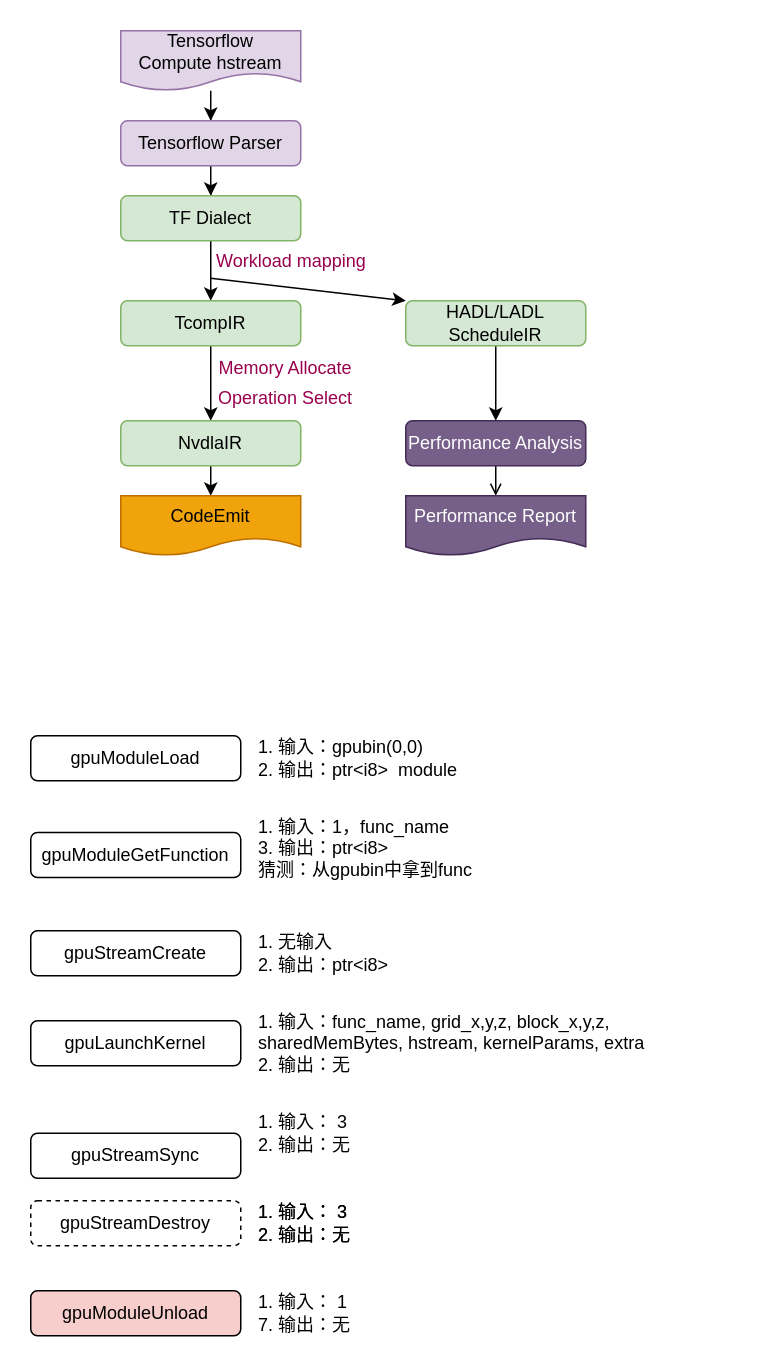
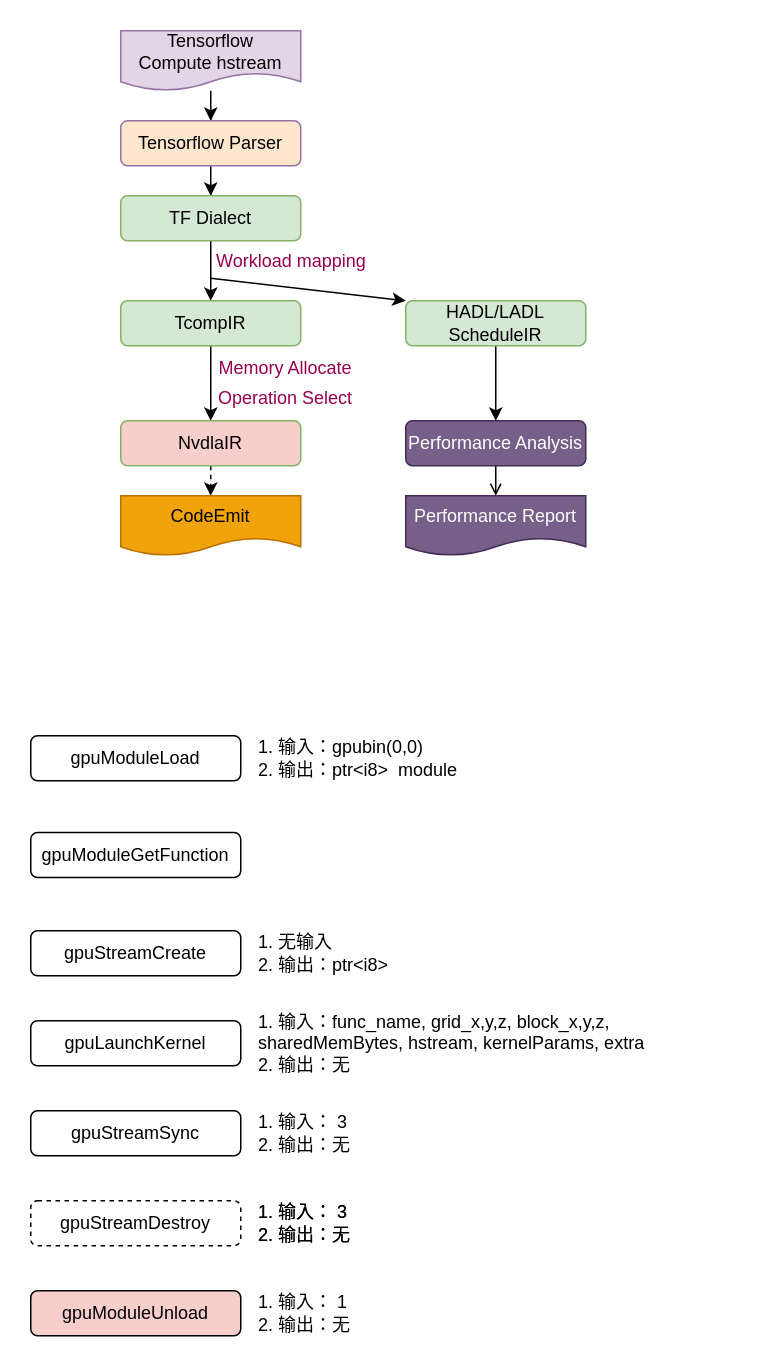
node "Tensorflow Parser": fillcolor #e1d5e7 -> #ffe6cc
node "NvdlaIR": fillcolor #d5e8d4 -> #f8cecc
edge "NvdlaIR" -> "CodeEmit": style solid -> dashed
node "1. 输入：1，func_name 3. 输出：ptr<i8> 猜测：从gpubin中拿到func": removed
node "gpuStreamSync": moved (136, 1156) -> (136, 1133)
node "1. 输入： 1 7. 输出：无": label "1. 输入： 1 7. 输出：无" -> "1. 输入： 1 2. 输出：无"
